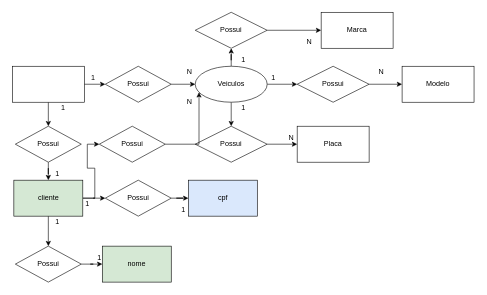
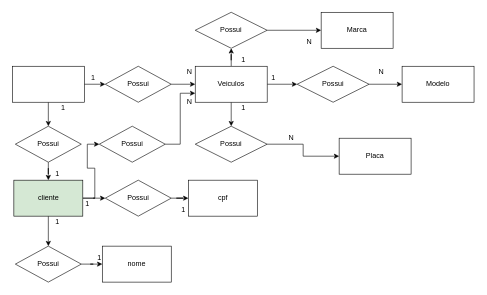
node "Veiculos": shape ellipse -> rectangle
node "Placa": moved (333, 144) -> (375, 156)
node "cpf": fillcolor #dae8fc -> #ffffff
node "nome": fillcolor #d5e8d4 -> #ffffff
